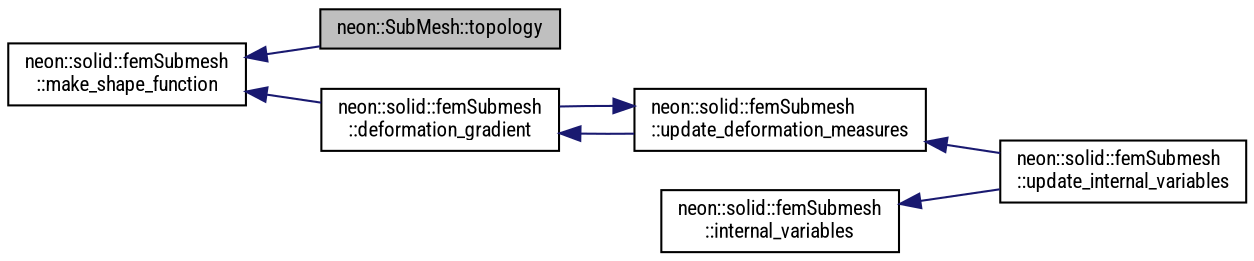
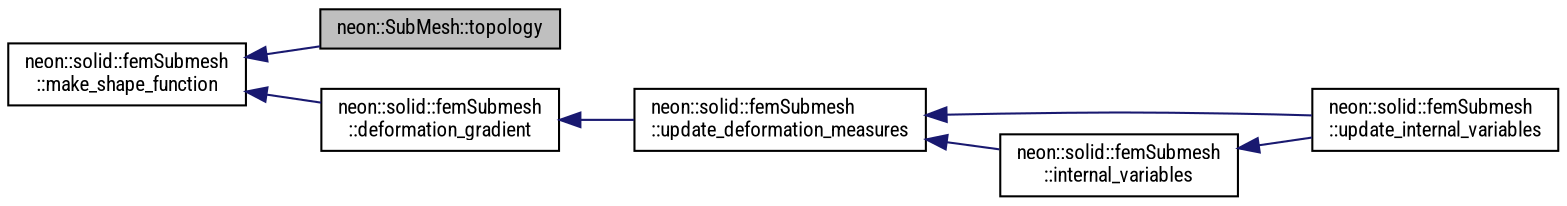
edge "neon::solid::femSubmesh ::deformation_gradient" -> "neon::solid::femSubmesh ::update_deformation_measures": now "neon::solid::femSubmesh ::internal_variables" -> "neon::solid::femSubmesh ::update_deformation_measures"
